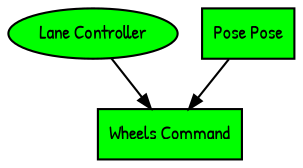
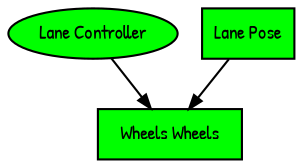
node "Pose Pose": label "Pose Pose" -> "Lane Pose"
node "Wheels Command": label "Wheels Command" -> "Wheels Wheels"
